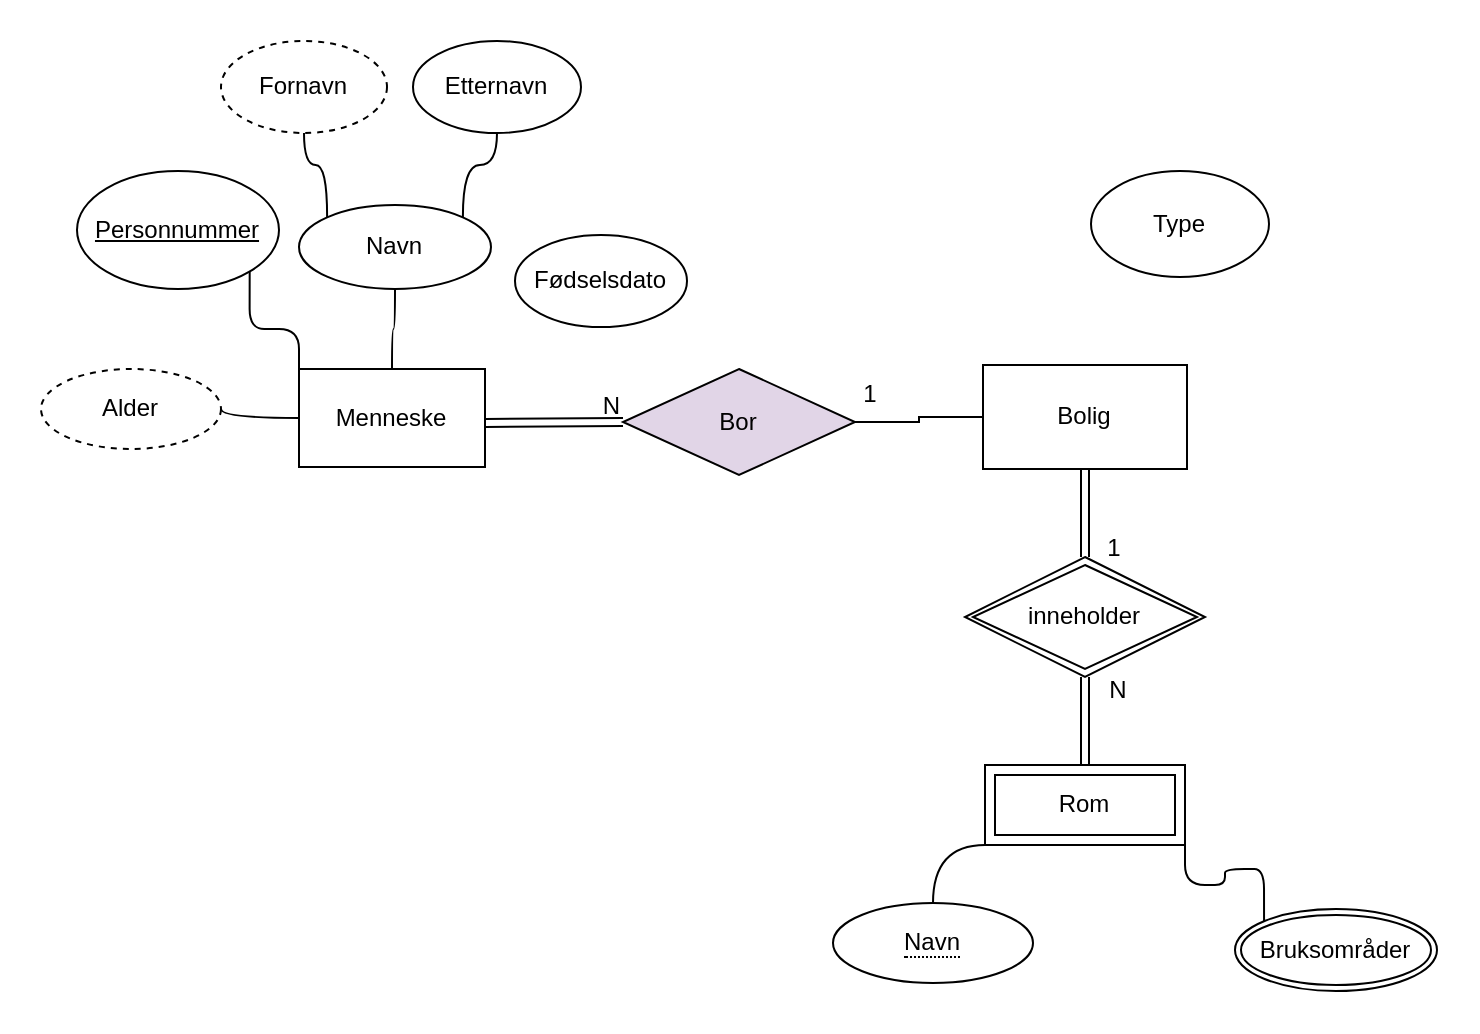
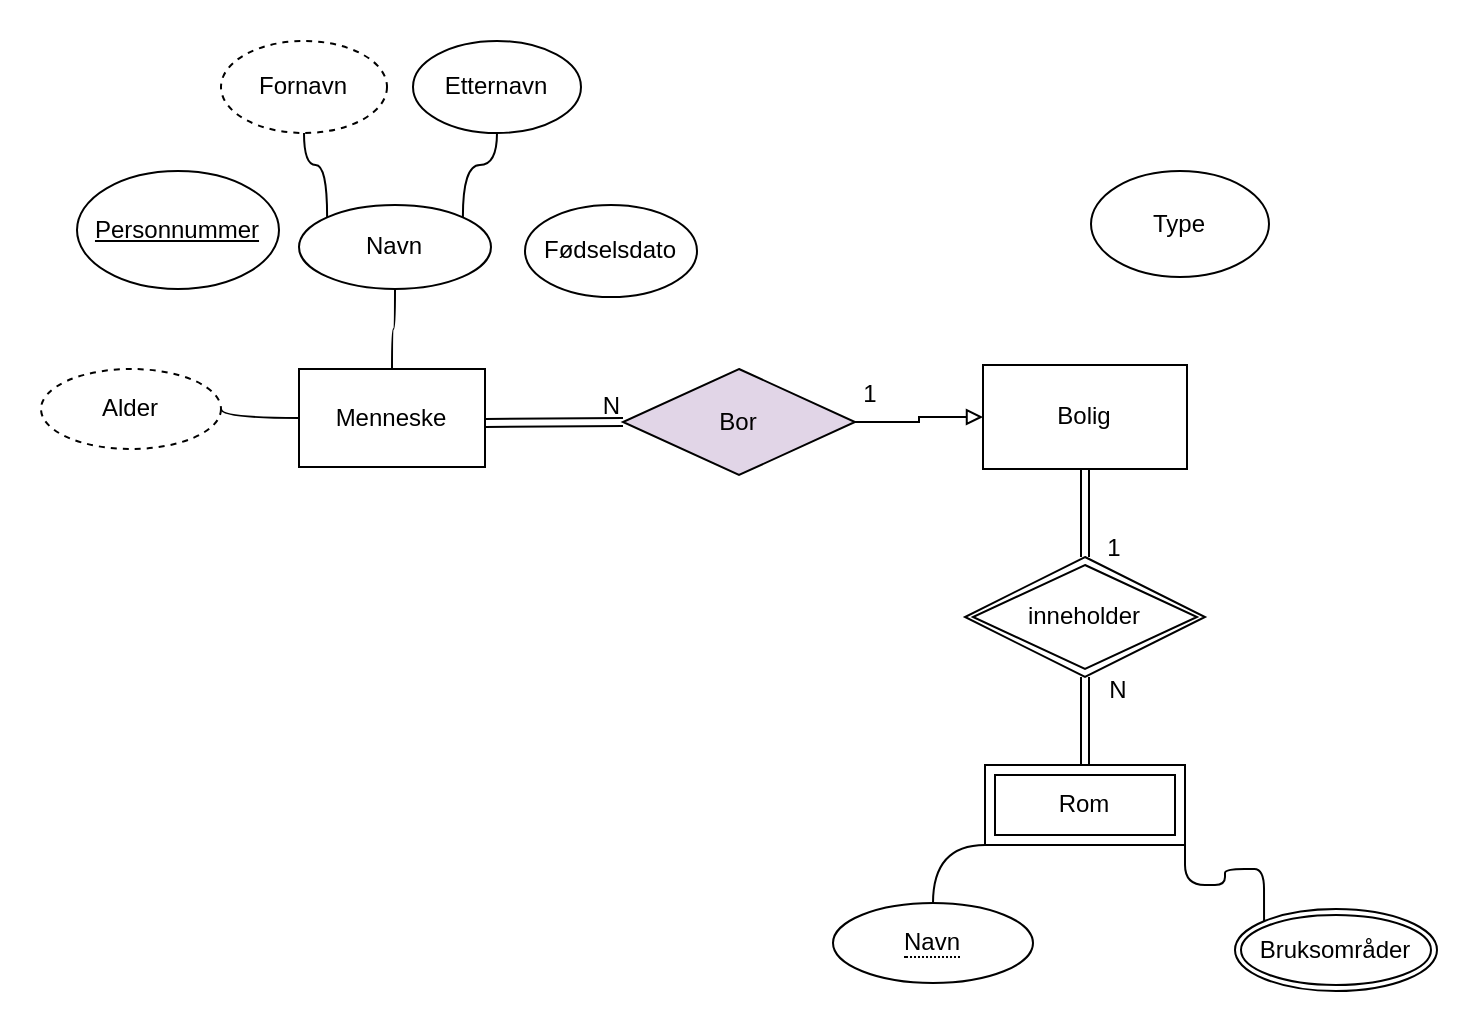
node "Fødselsdato": moved (601, 281) -> (611, 251)
edge "Personnummer" -- "Menneske": removed
edge "Bolig" -- "Bor": arrowhead none -> block
